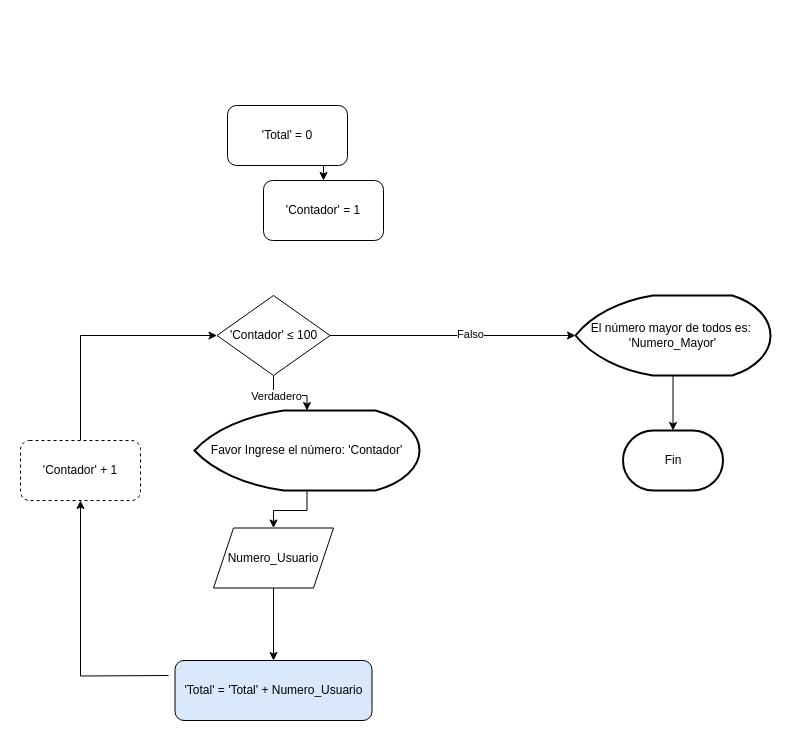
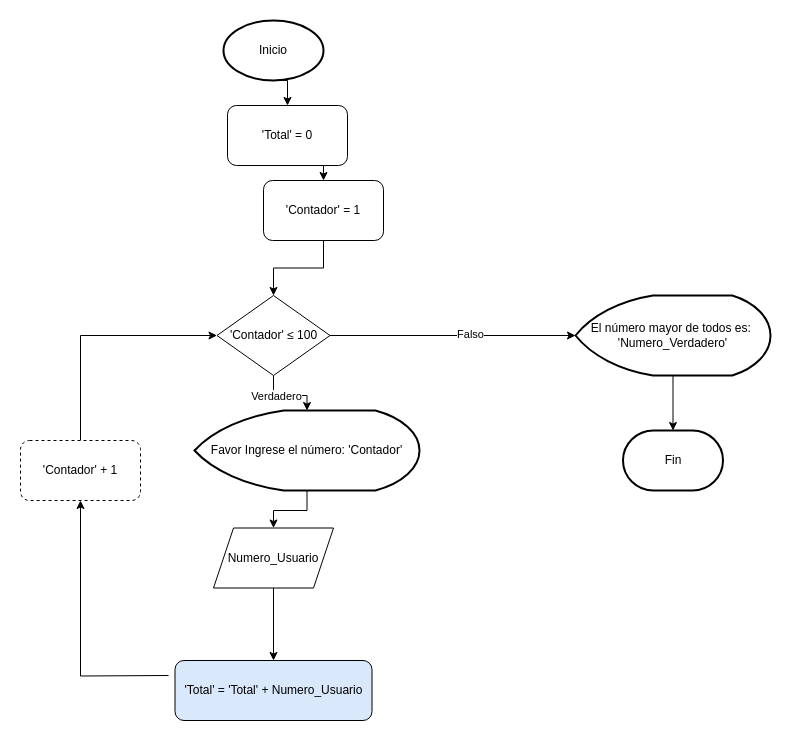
node "Inicio": added
edge "Inicio" -> "'Total' = 0": added
edge "'Contador' = 1" -> "'Contador' ≤ 100": added
node "El número mayor de todos es: 'Numero_Mayor'": label "El número mayor de todos es: 'Numero_Mayor'" -> "El número mayor de todos es: 'Numero_Verdadero'"
